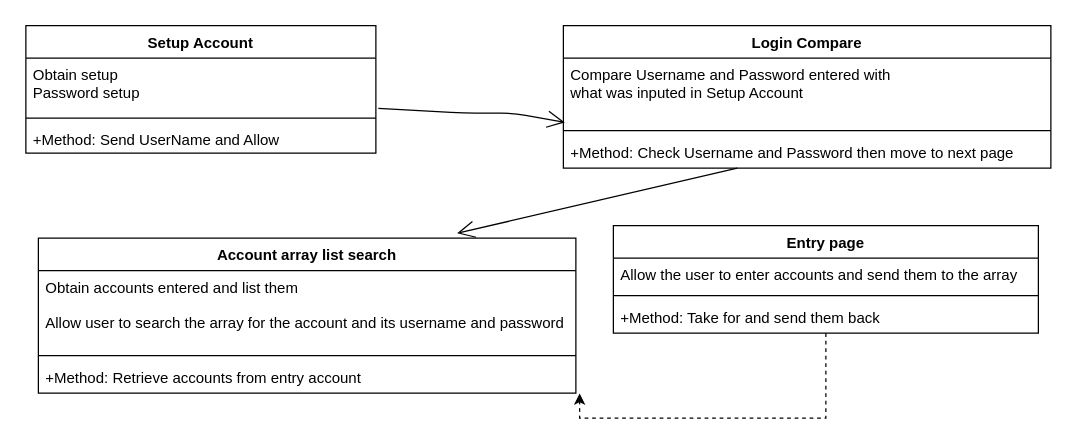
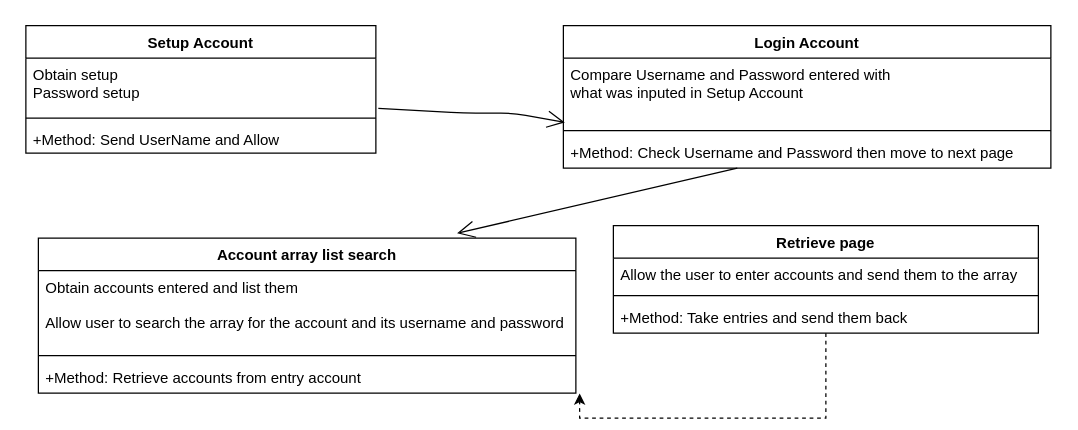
node "Login Compare": label "Login Compare" -> "Login Account"
node "Entry page": label "Entry page" -> "Retrieve page"
node "+Method: Take for and send them back": label "+Method: Take for and send them back" -> "+Method: Take entries and send them back"
